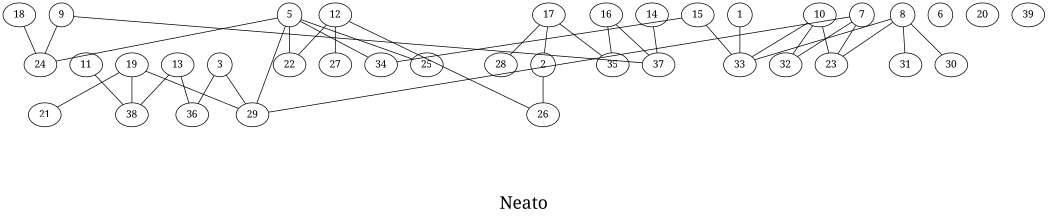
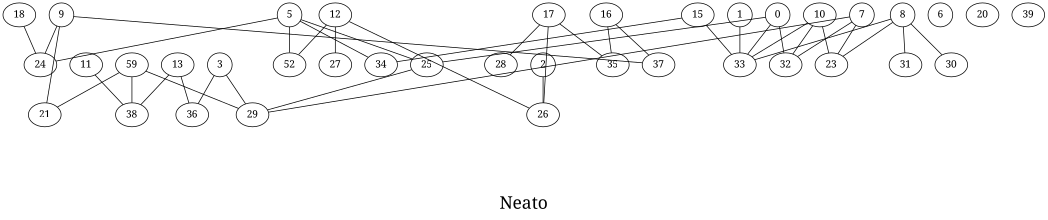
node "14": removed
node "0": added
edge "17" -- "2": now "17" -- "26"
edge "9" -- "21": added
node "19": label "19" -> "59"
edge "5" -- "29": now "25" -- "29"
node "22": label "22" -> "52"
